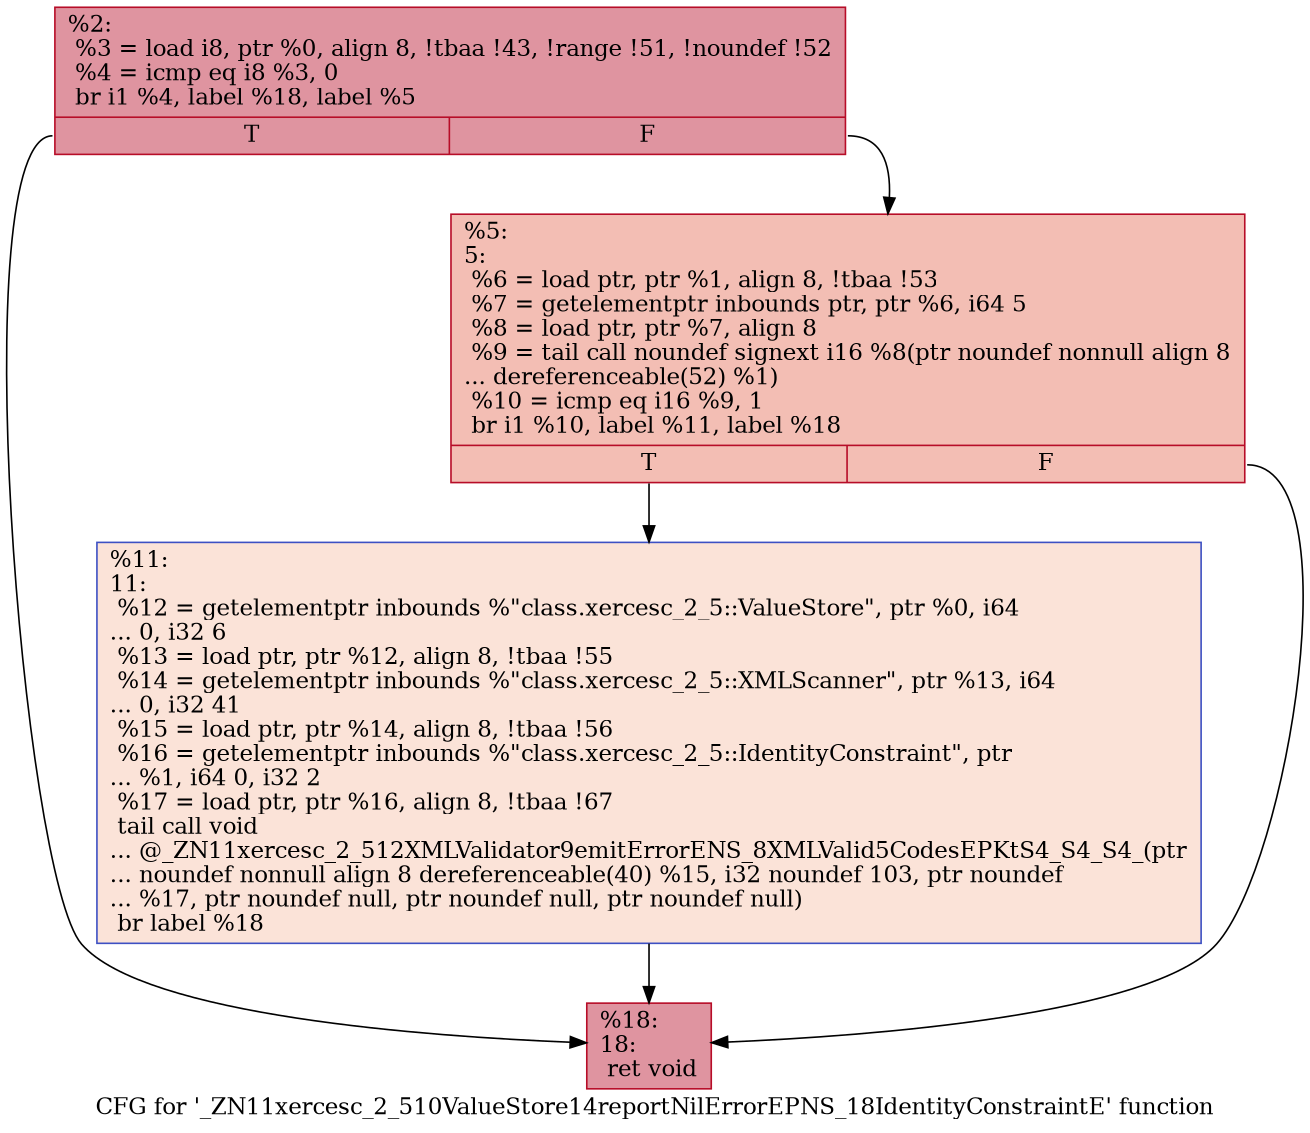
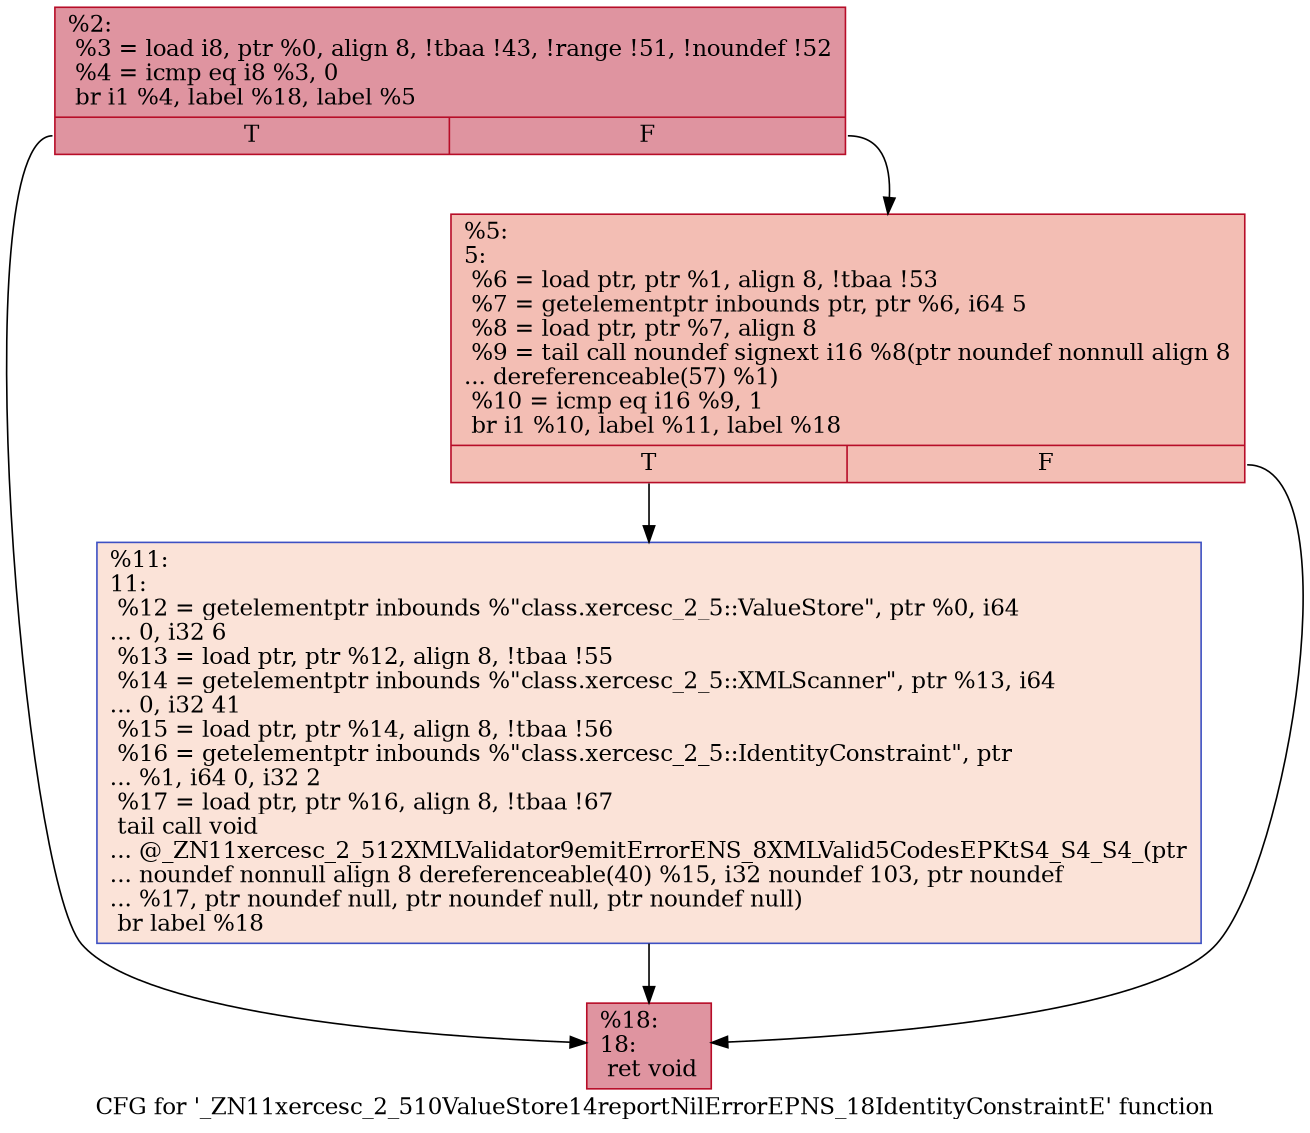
node "%5:": text "... dereferenceable(52) %1)" -> "... dereferenceable(57) %1)"
